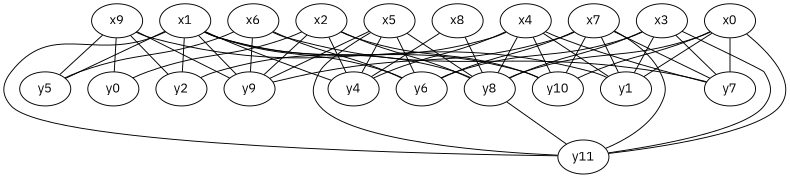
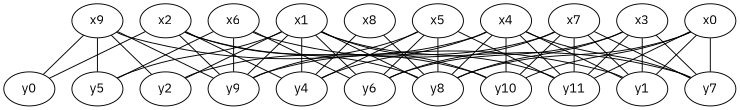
edge "y8" -- "y11": now "x4" -- "y11"
